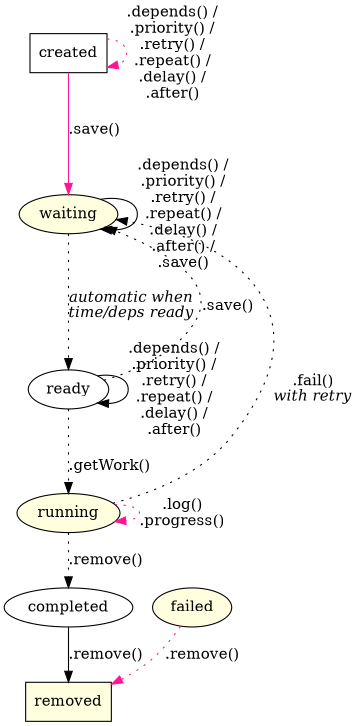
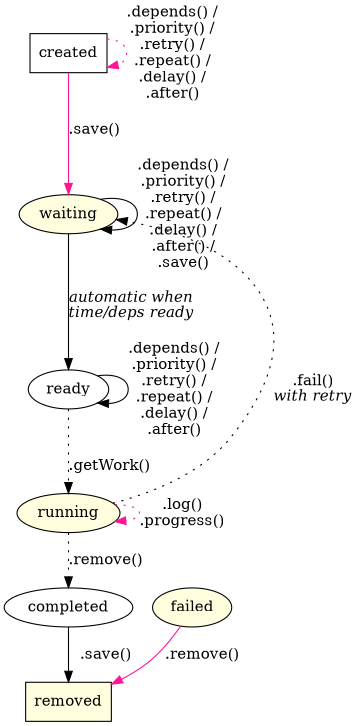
edge "waiting" -> "ready": style dotted -> solid
edge "ready" -> "waiting": removed, label ".save()"
edge "completed" -> "removed": label ".remove()" -> ".save()"
edge "failed" -> "removed": style dotted -> solid
